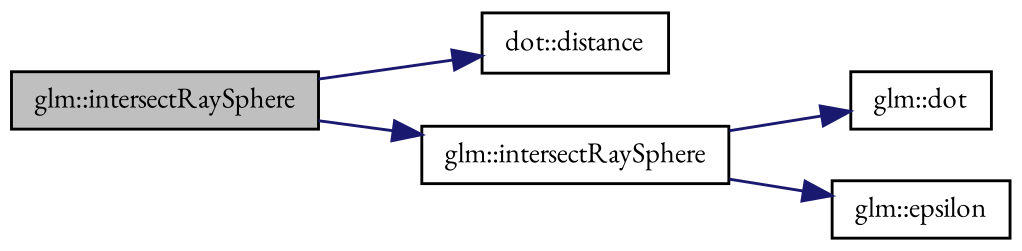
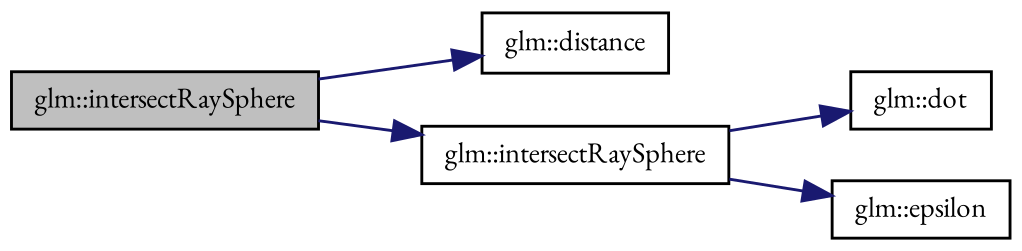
node "dot::distance": label "dot::distance" -> "glm::distance"
